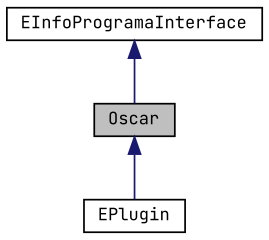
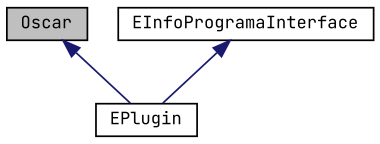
edge "Oscar" -> "EInfoProgramaInterface": now "EPlugin" -> "EInfoProgramaInterface"
